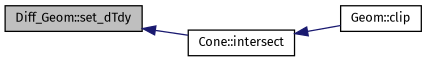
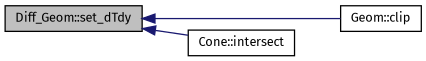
edge "Geom::clip" -> "Cone::intersect": now "Geom::clip" -> "Diff_Geom::set_dTdy"
